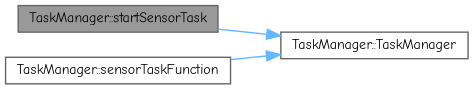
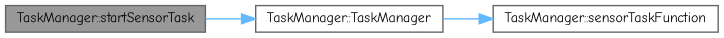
edge "TaskManager::sensorTaskFunction" -> "TaskManager::TaskManager": reversed
